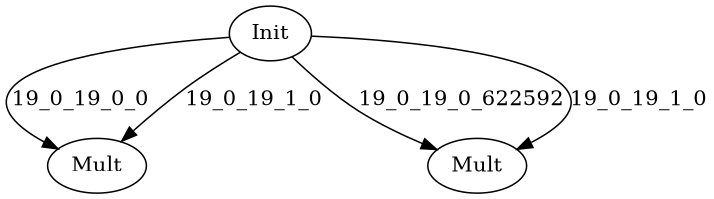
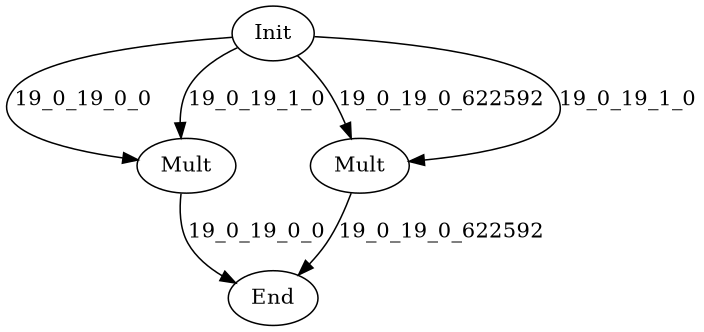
node "End": added
